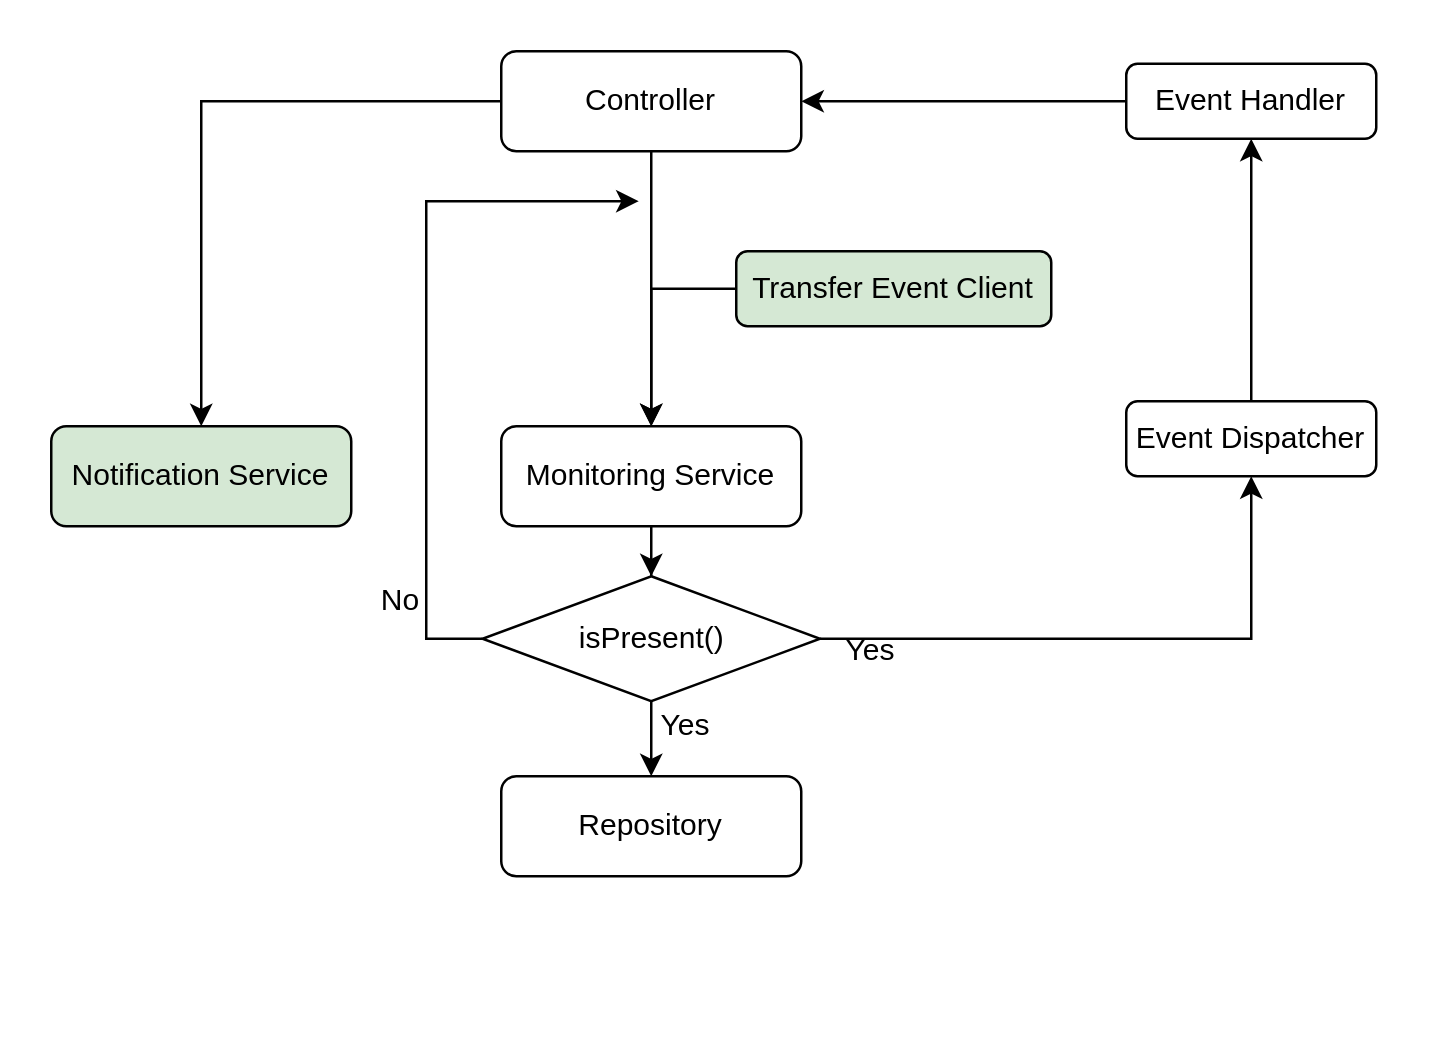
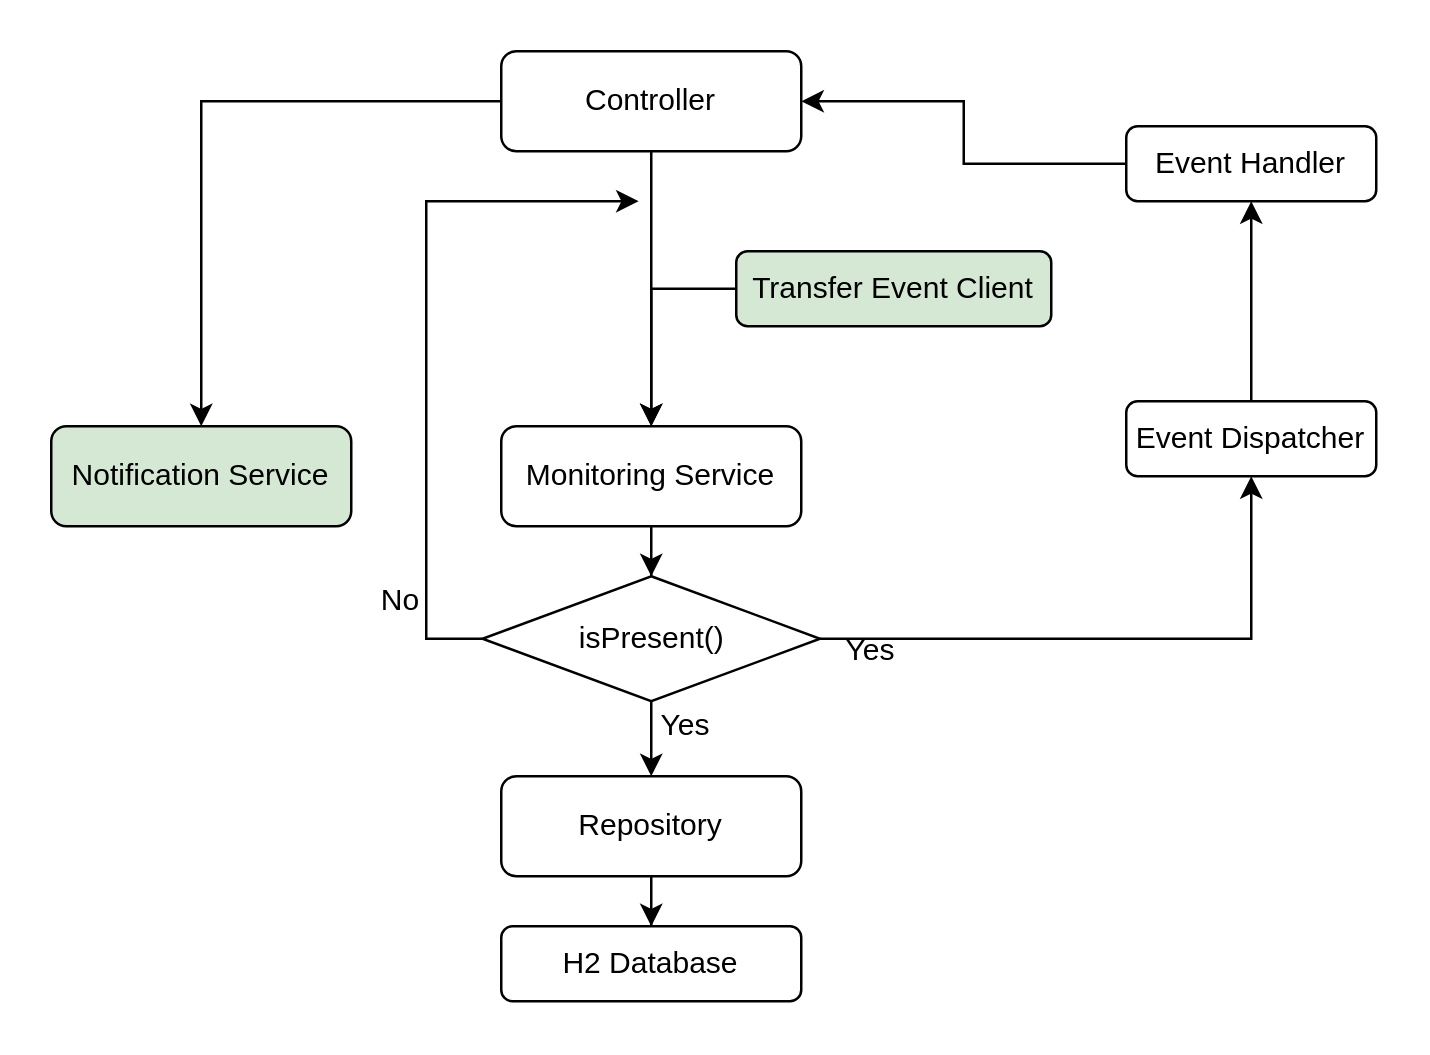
node "Event Handler": moved (1251, 101) -> (1251, 164)
edge "Repository" -> "H2 Database": added
node "H2 Database": added
